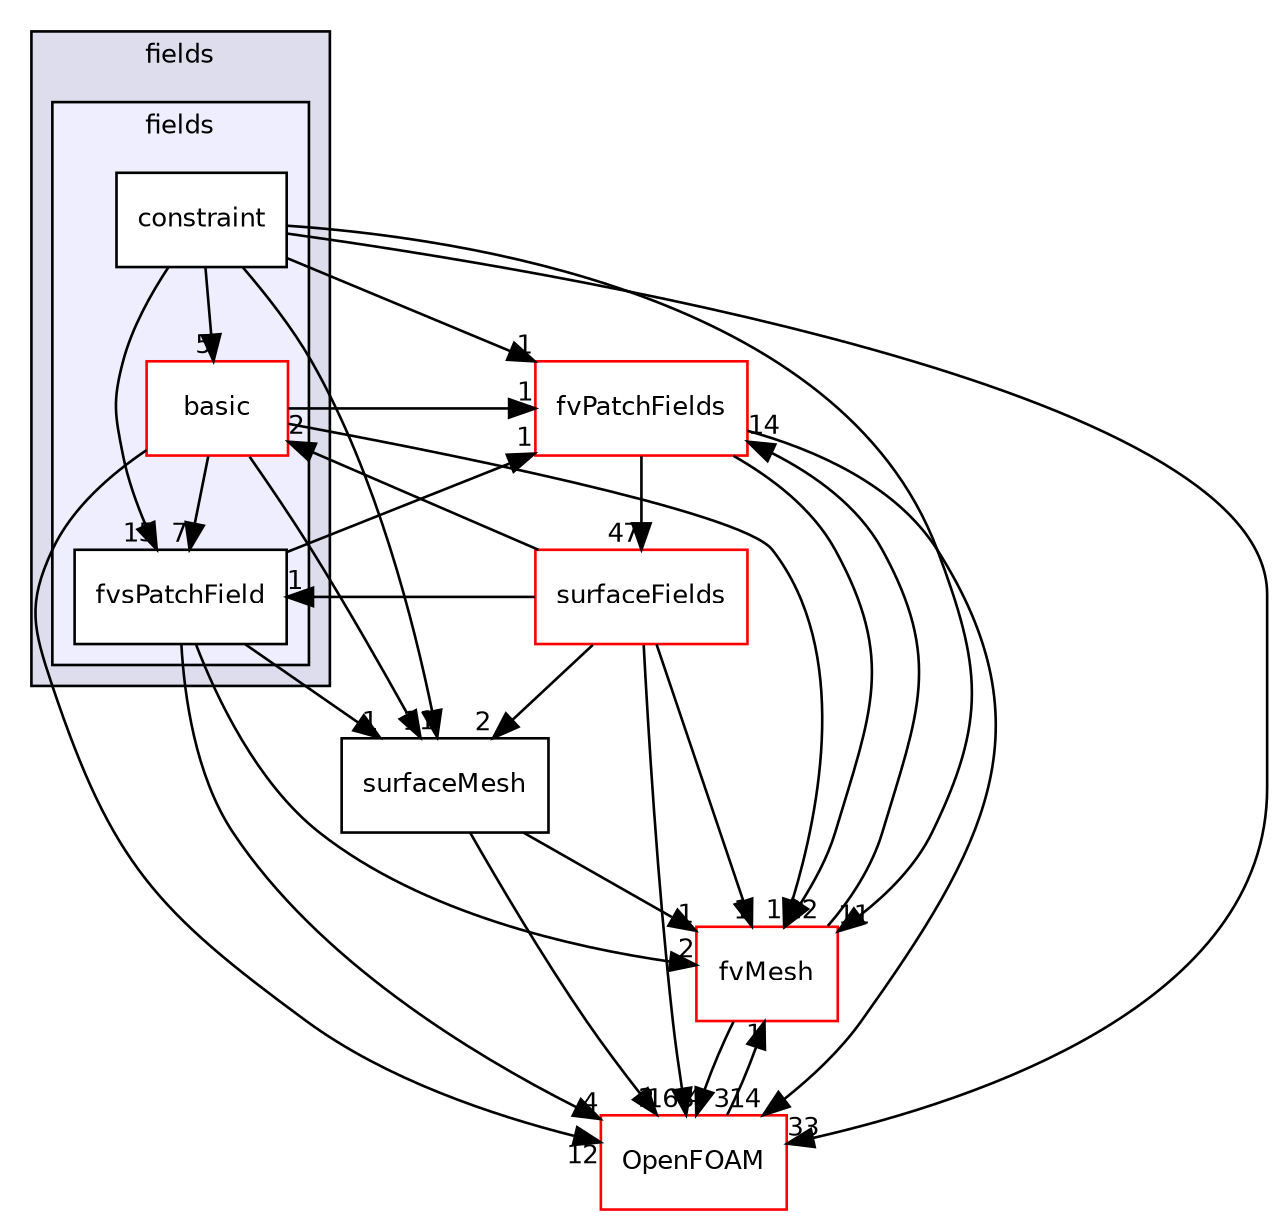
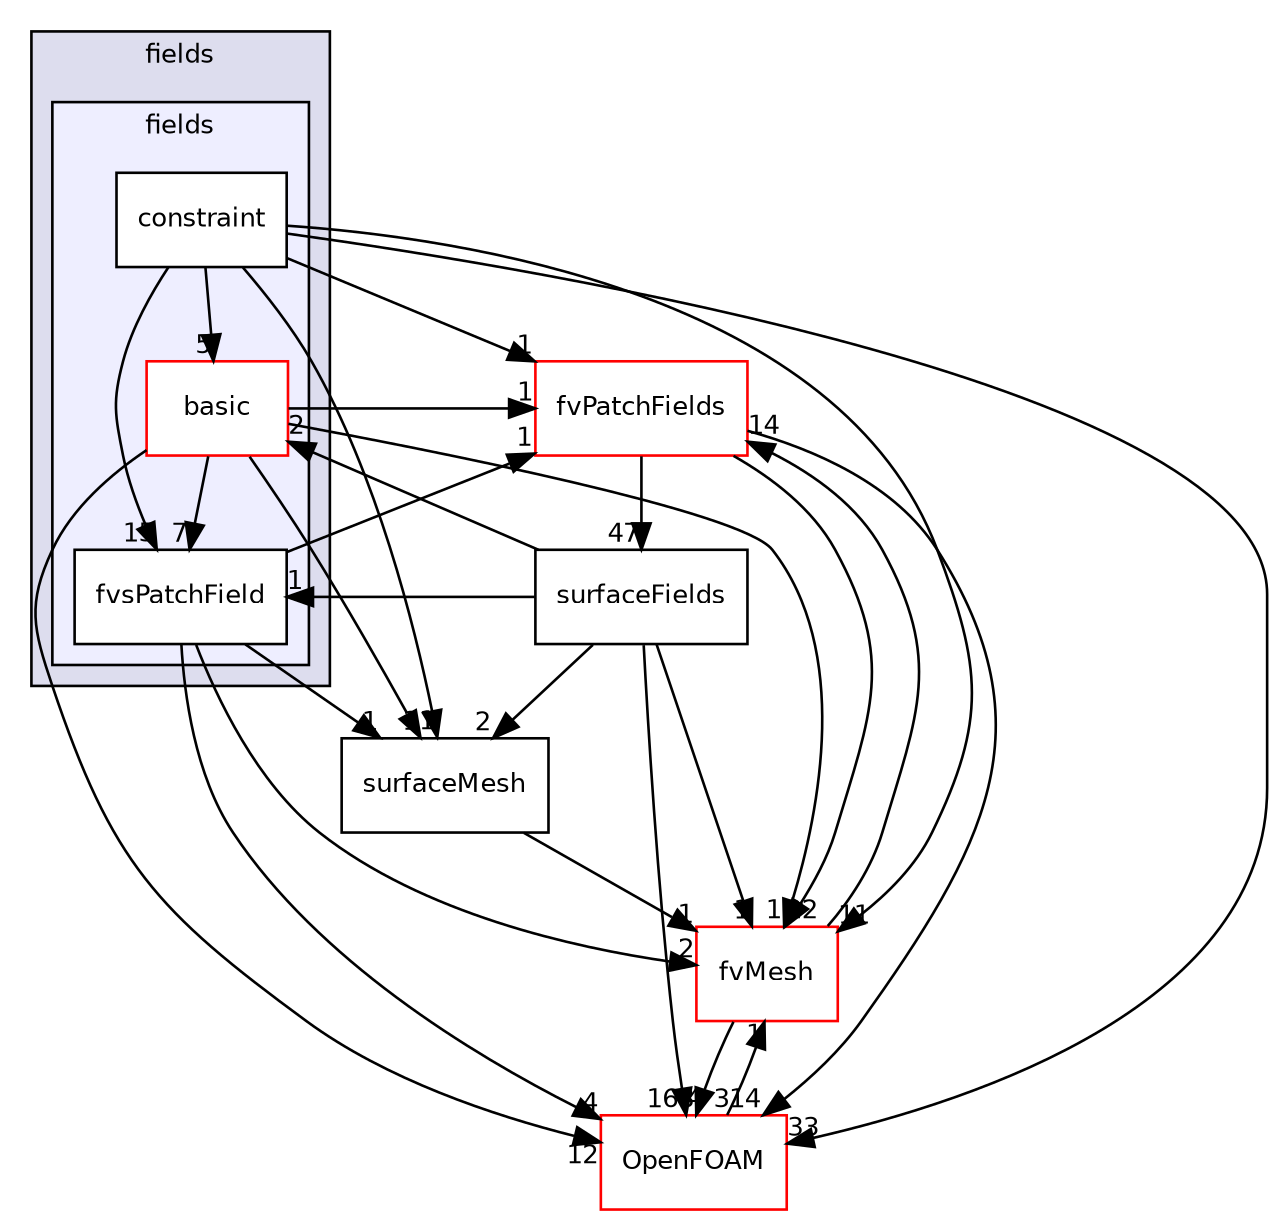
node "surfaceFields": color red -> black
edge "surfaceMesh" -> "OpenFOAM": removed
